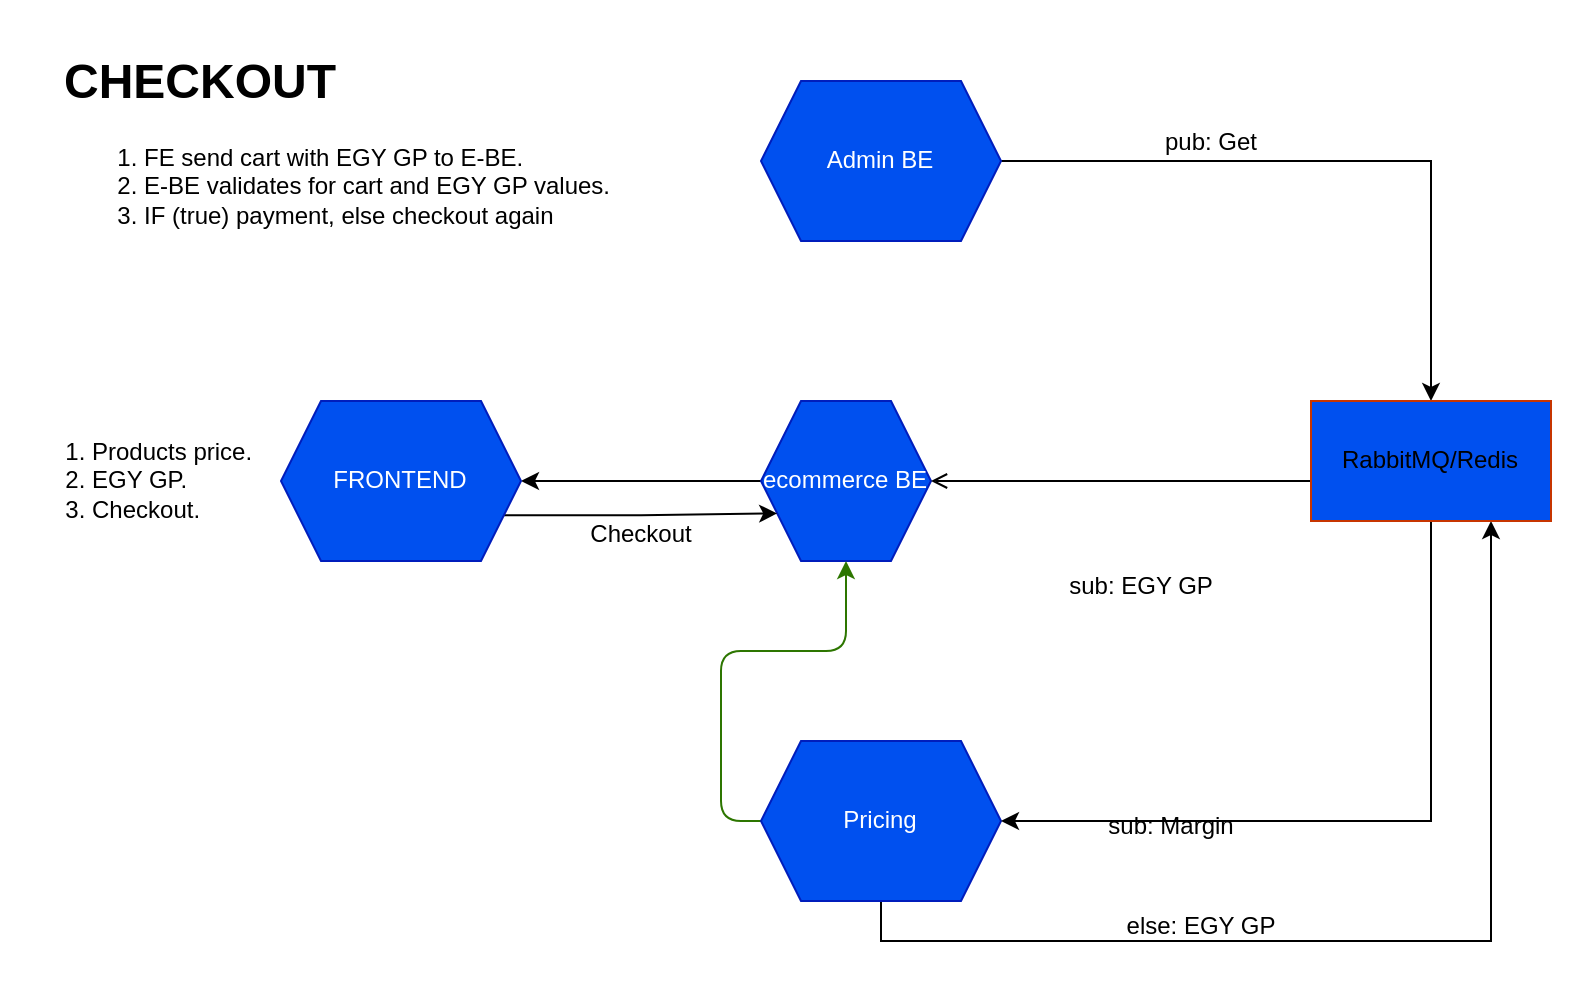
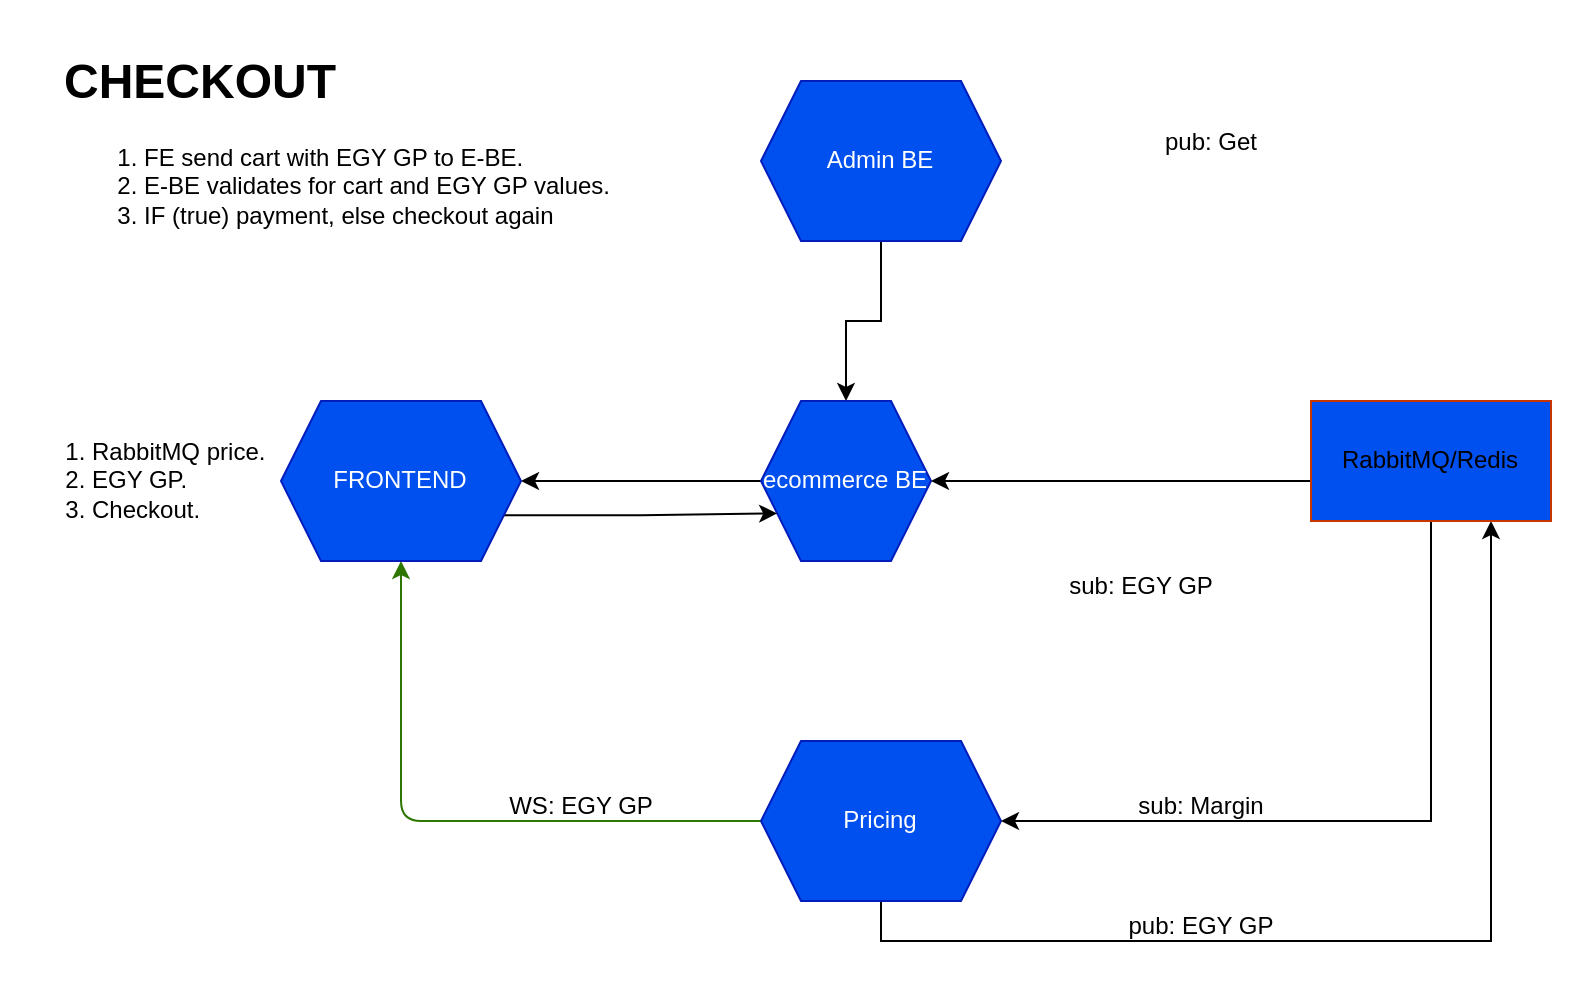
edge "Admin BE" -> "RabbitMQ/Redis": now "Admin BE" -> "ecommerce BE"
node "Products price. EGY GP. Checkout.": label "Products price. EGY GP. Checkout." -> "RabbitMQ price. EGY GP. Checkout."
edge "RabbitMQ/Redis" -> "ecommerce BE": arrowhead open -> classic
node "Checkout": removed
edge "Pricing" -> "ecommerce BE": now "Pricing" -> "FRONTEND"
node "WS: EGY GP": added
node "sub: Margin": moved (1171, 827) -> (1201, 807)
node "else: EGY GP": label "else: EGY GP" -> "pub: EGY GP"
